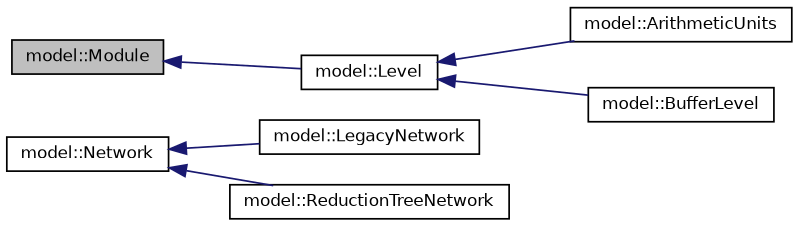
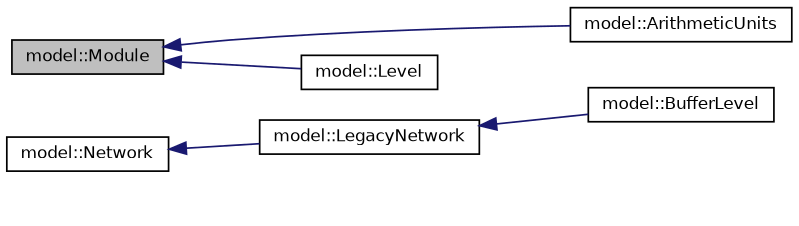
edge "model::ArithmeticUnits" -> "model::Level": now "model::ArithmeticUnits" -> "model::Module"
edge "model::BufferLevel" -> "model::Level": now "model::BufferLevel" -> "model::LegacyNetwork"
node "model::ReductionTreeNetwork": removed
